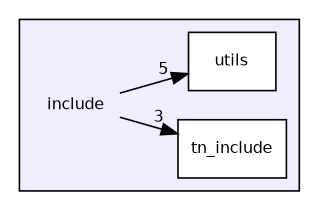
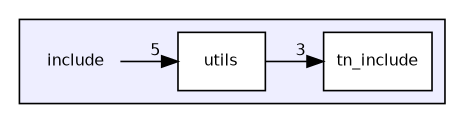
edge "include" -> "tn_include": now "utils" -> "tn_include"
